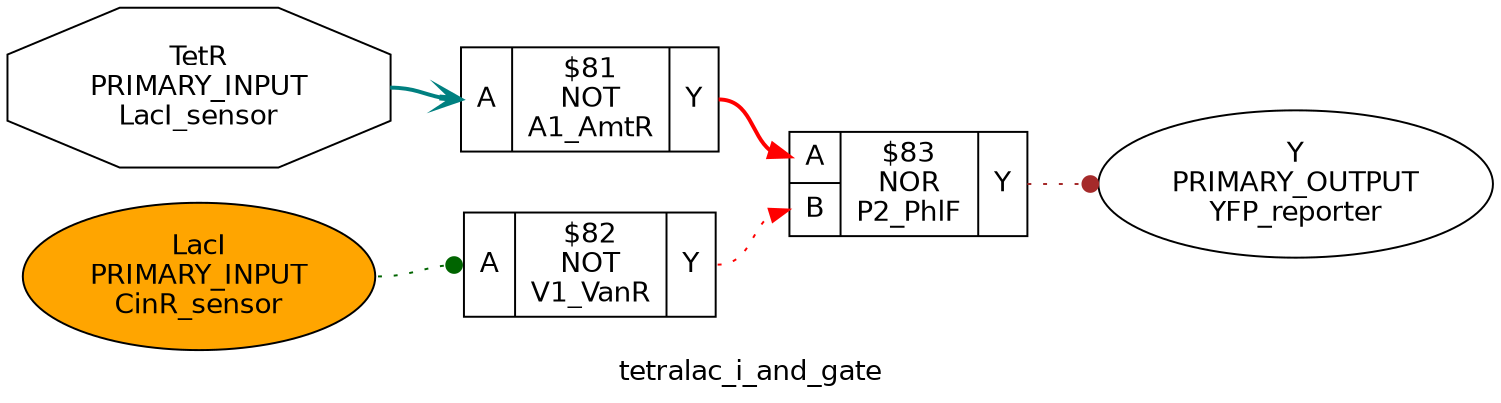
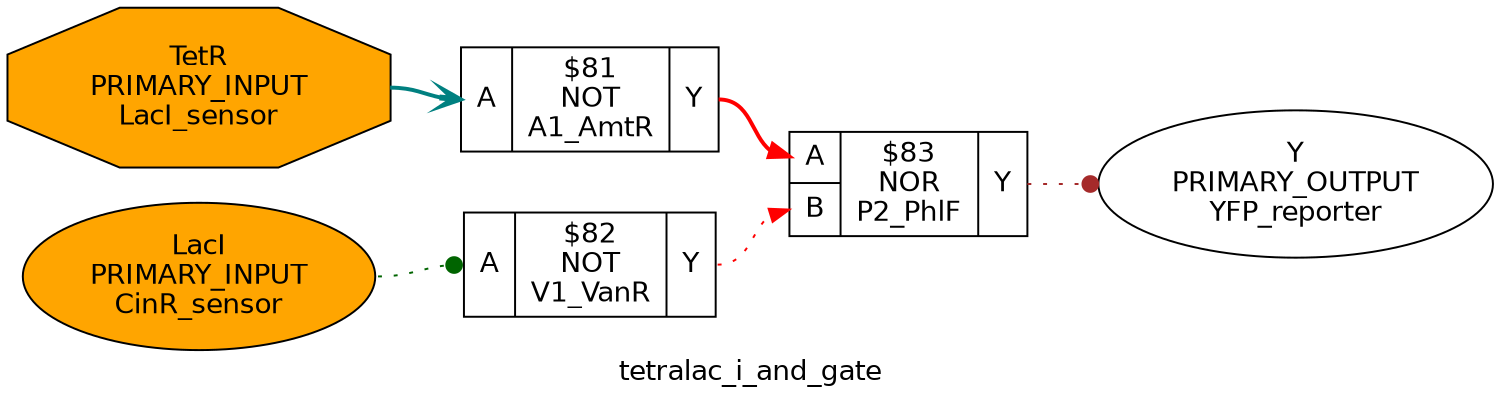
node "TetR PRIMARY_INPUT LacI_sensor": fillcolor white -> orange
